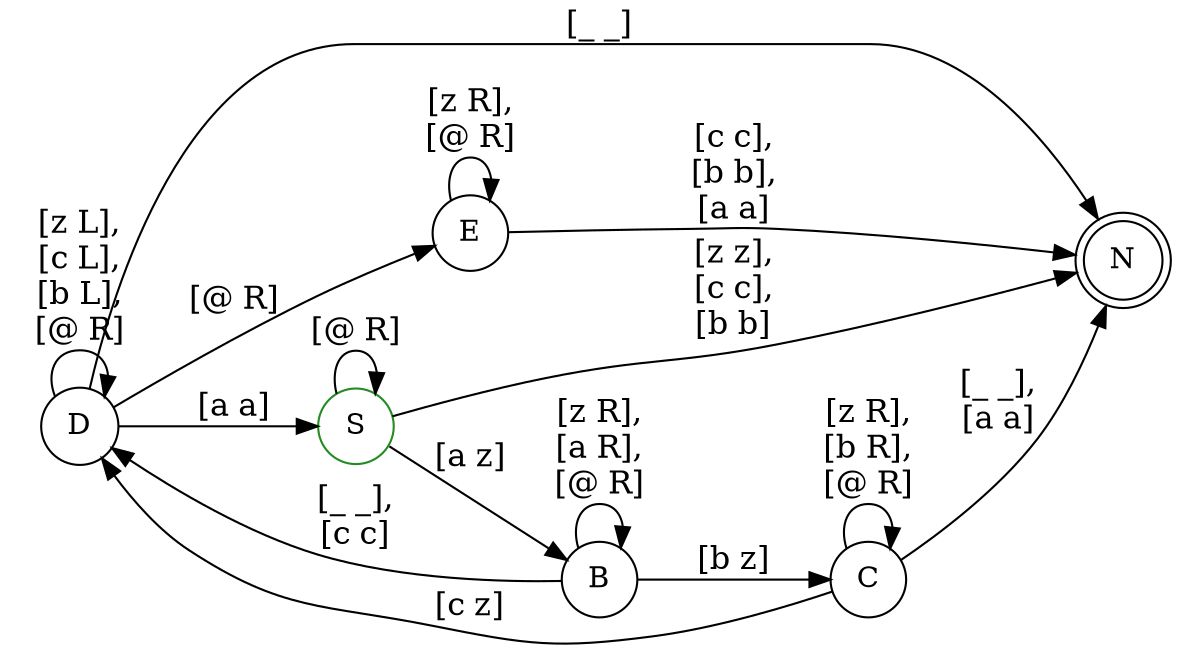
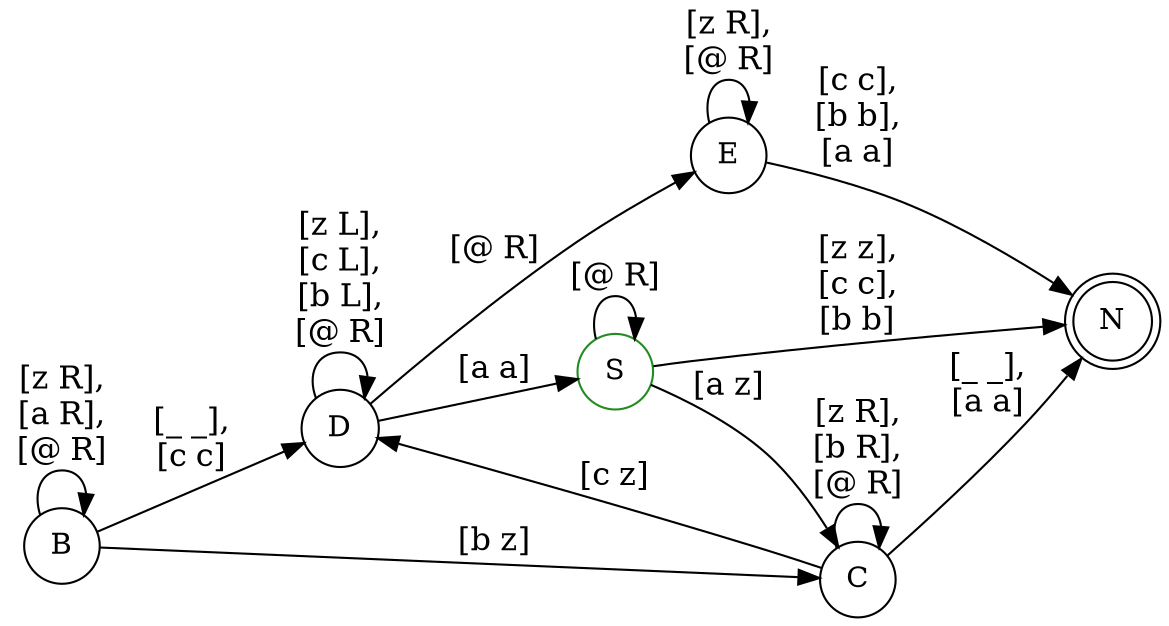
edge "D" -> "N": removed, label "[_ _]"
edge "S" -> "B": now "S" -> "C"
